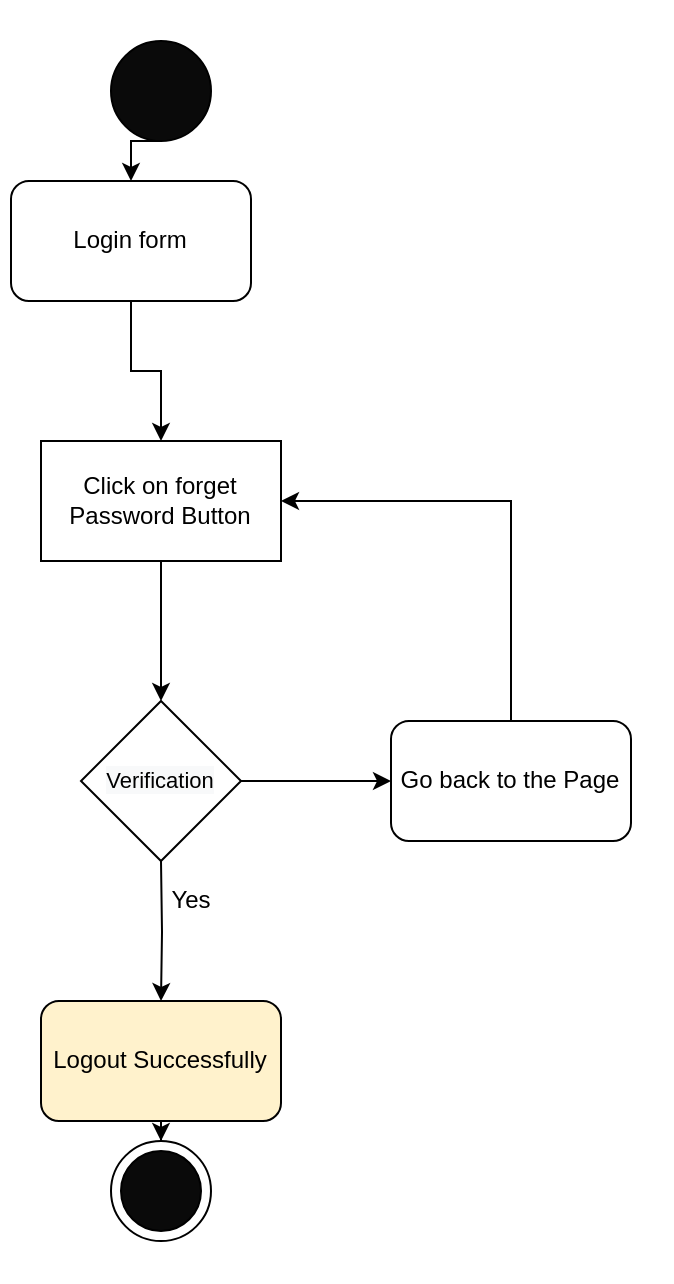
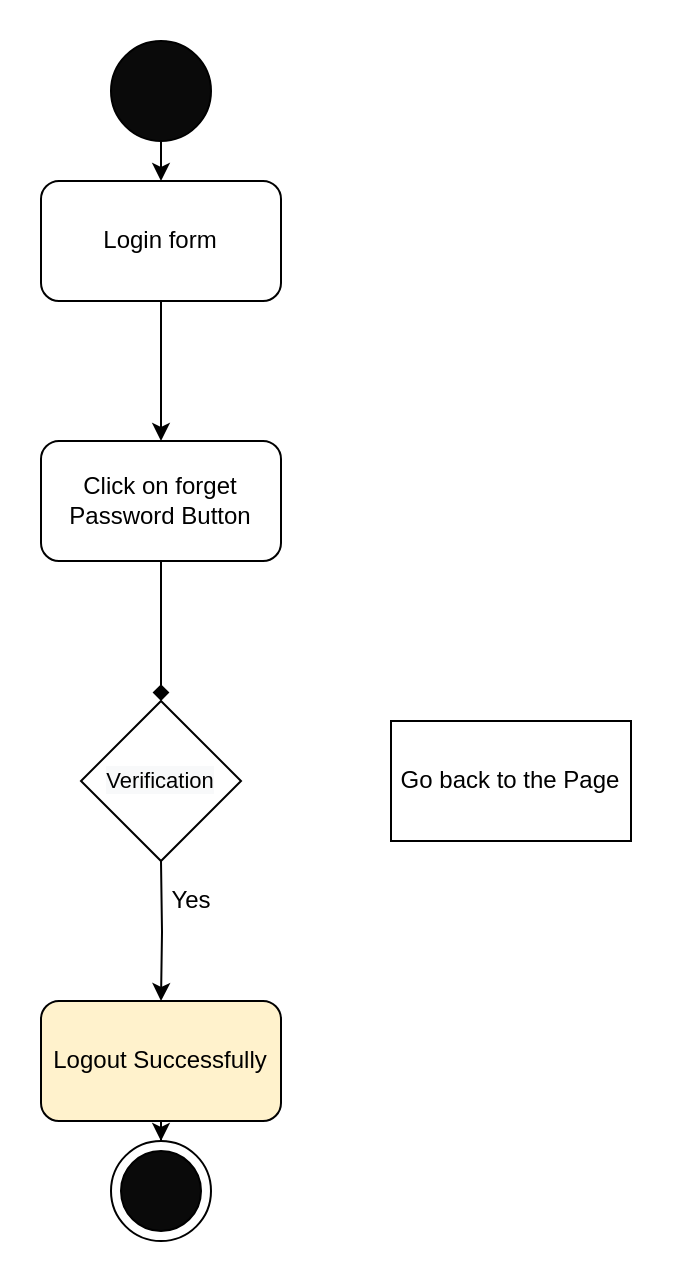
node "Login form": moved (131, 241) -> (161, 241)
node "Click on forget Password Button": shape rectangle -> rounded rectangle
edge "Go back to the Page" -> "Click on forget Password Button": removed
edge "Click on forget Password Button" -> "Verification": arrowhead classic -> diamond
edge "Verification" -> "Go back to the Page": removed
node "Go back to the Page": shape rounded rectangle -> rectangle
